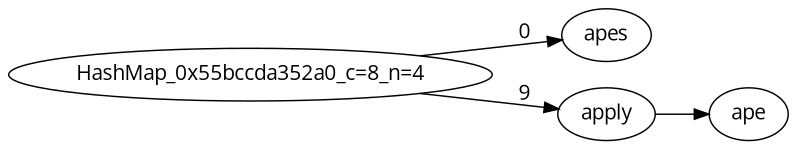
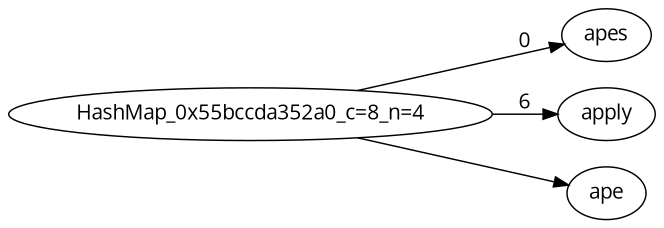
edge "HashMap_0x55bccda352a0_c=8_n=4" -> "apply": label "9" -> "6"
edge "apply" -> "ape": now "HashMap_0x55bccda352a0_c=8_n=4" -> "ape"
